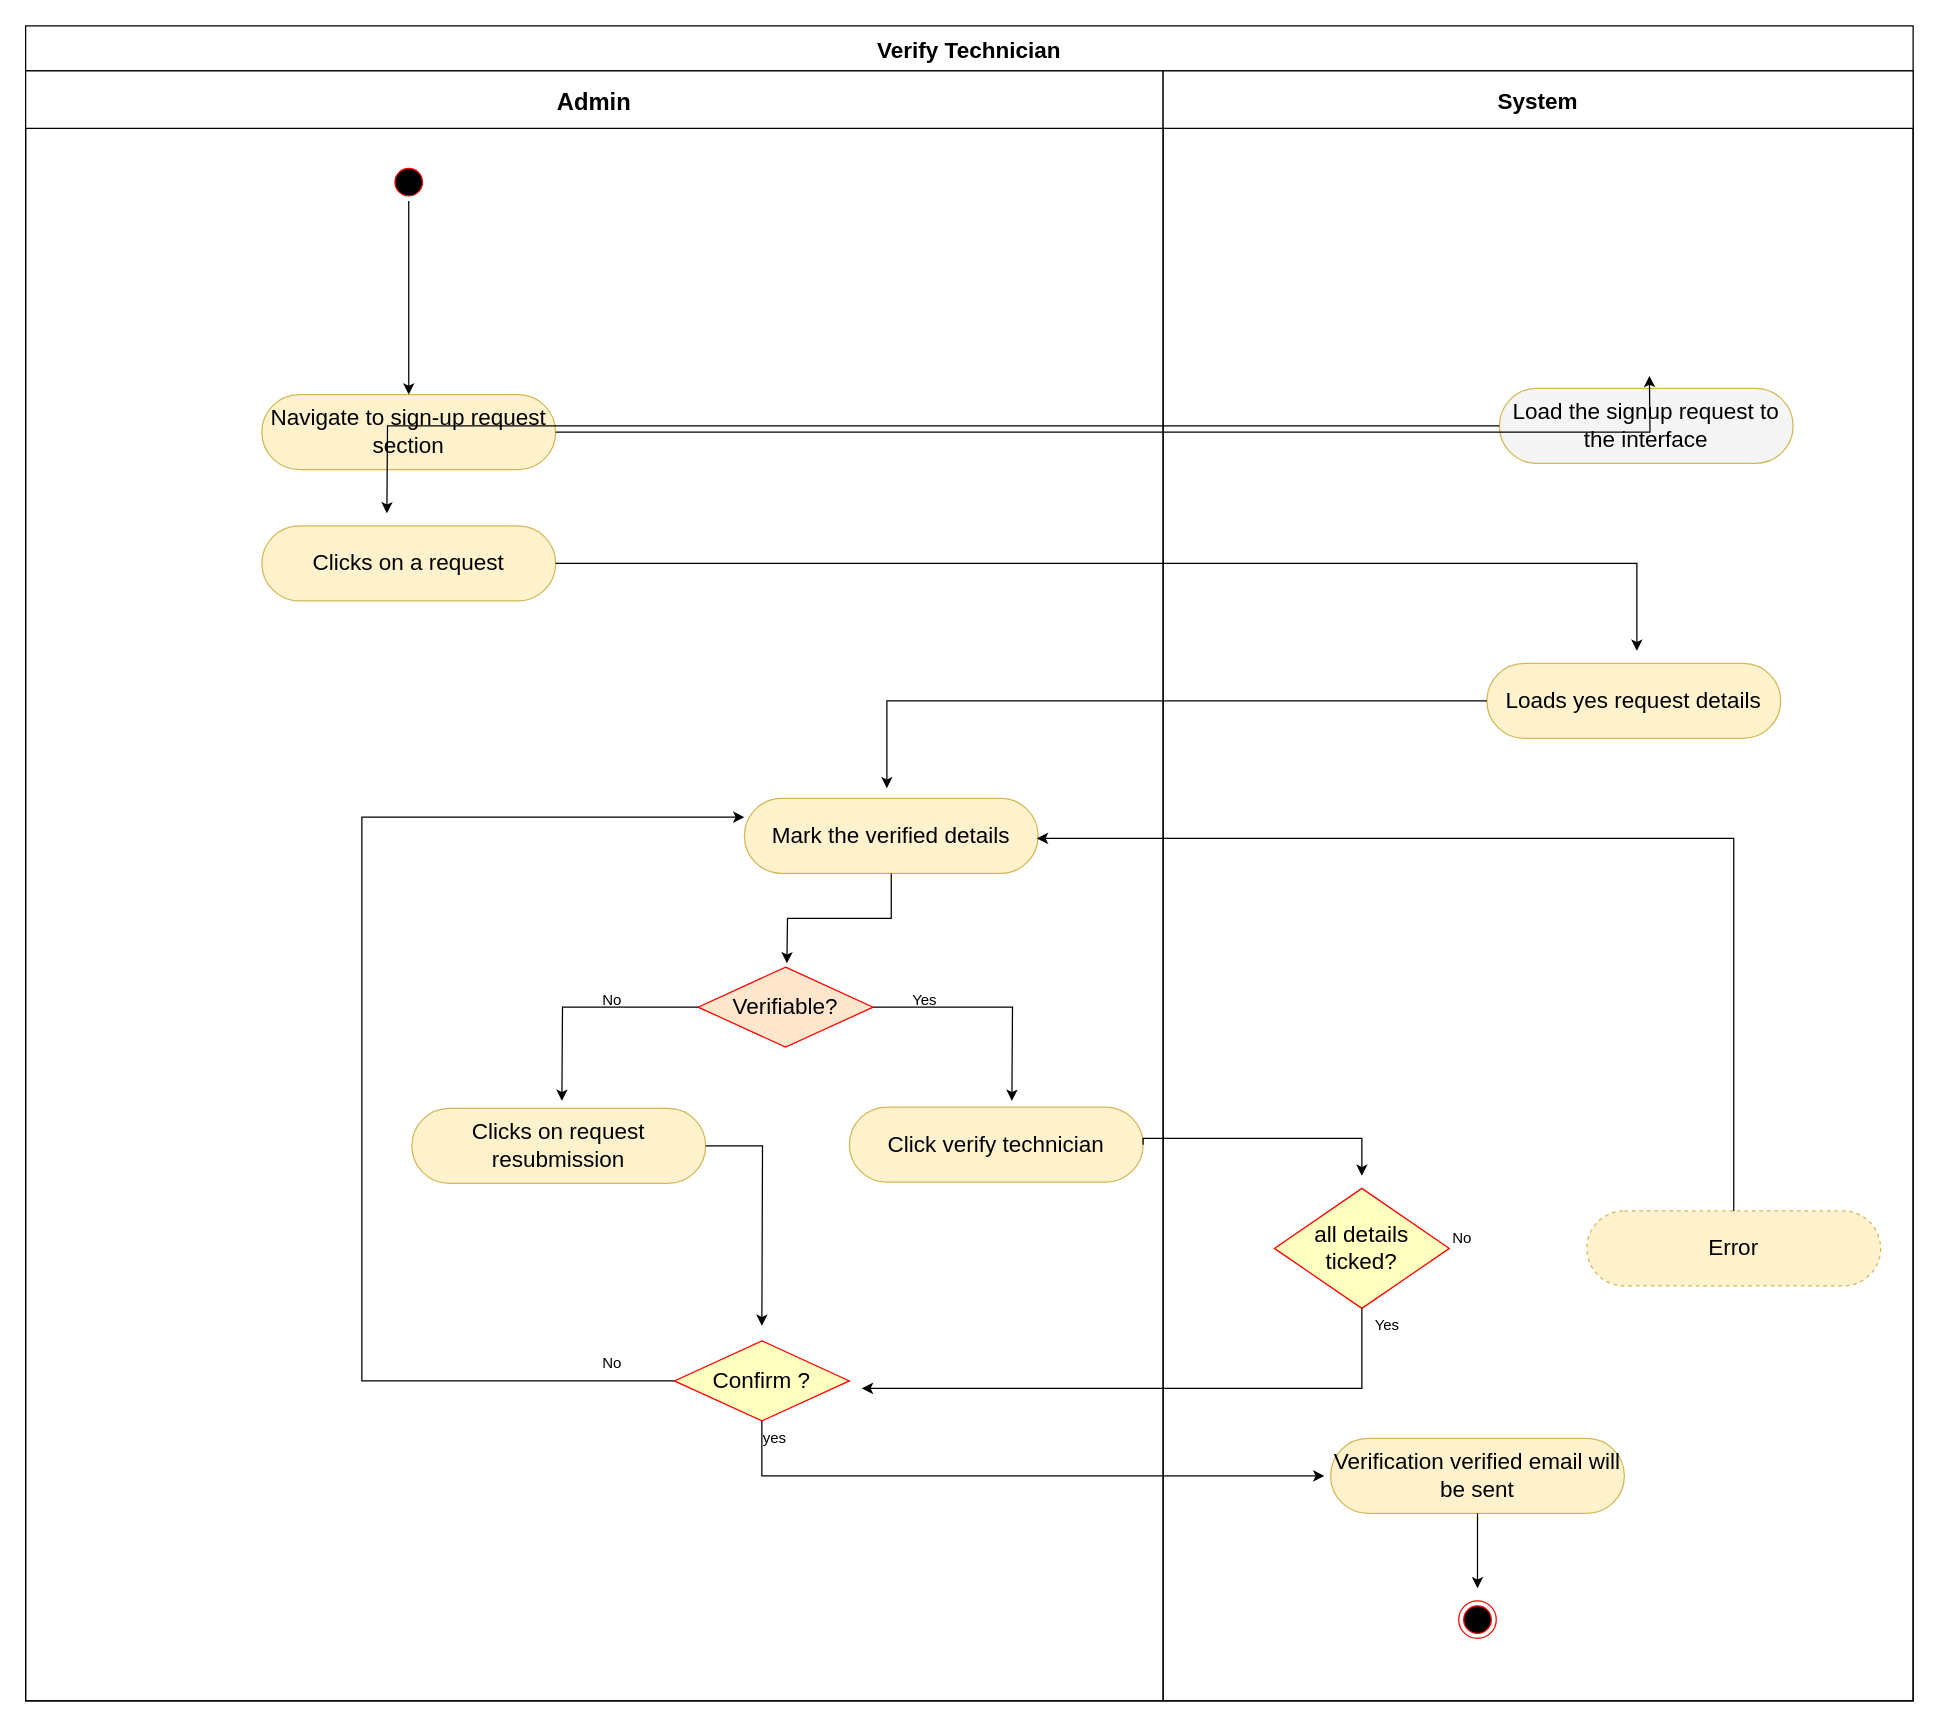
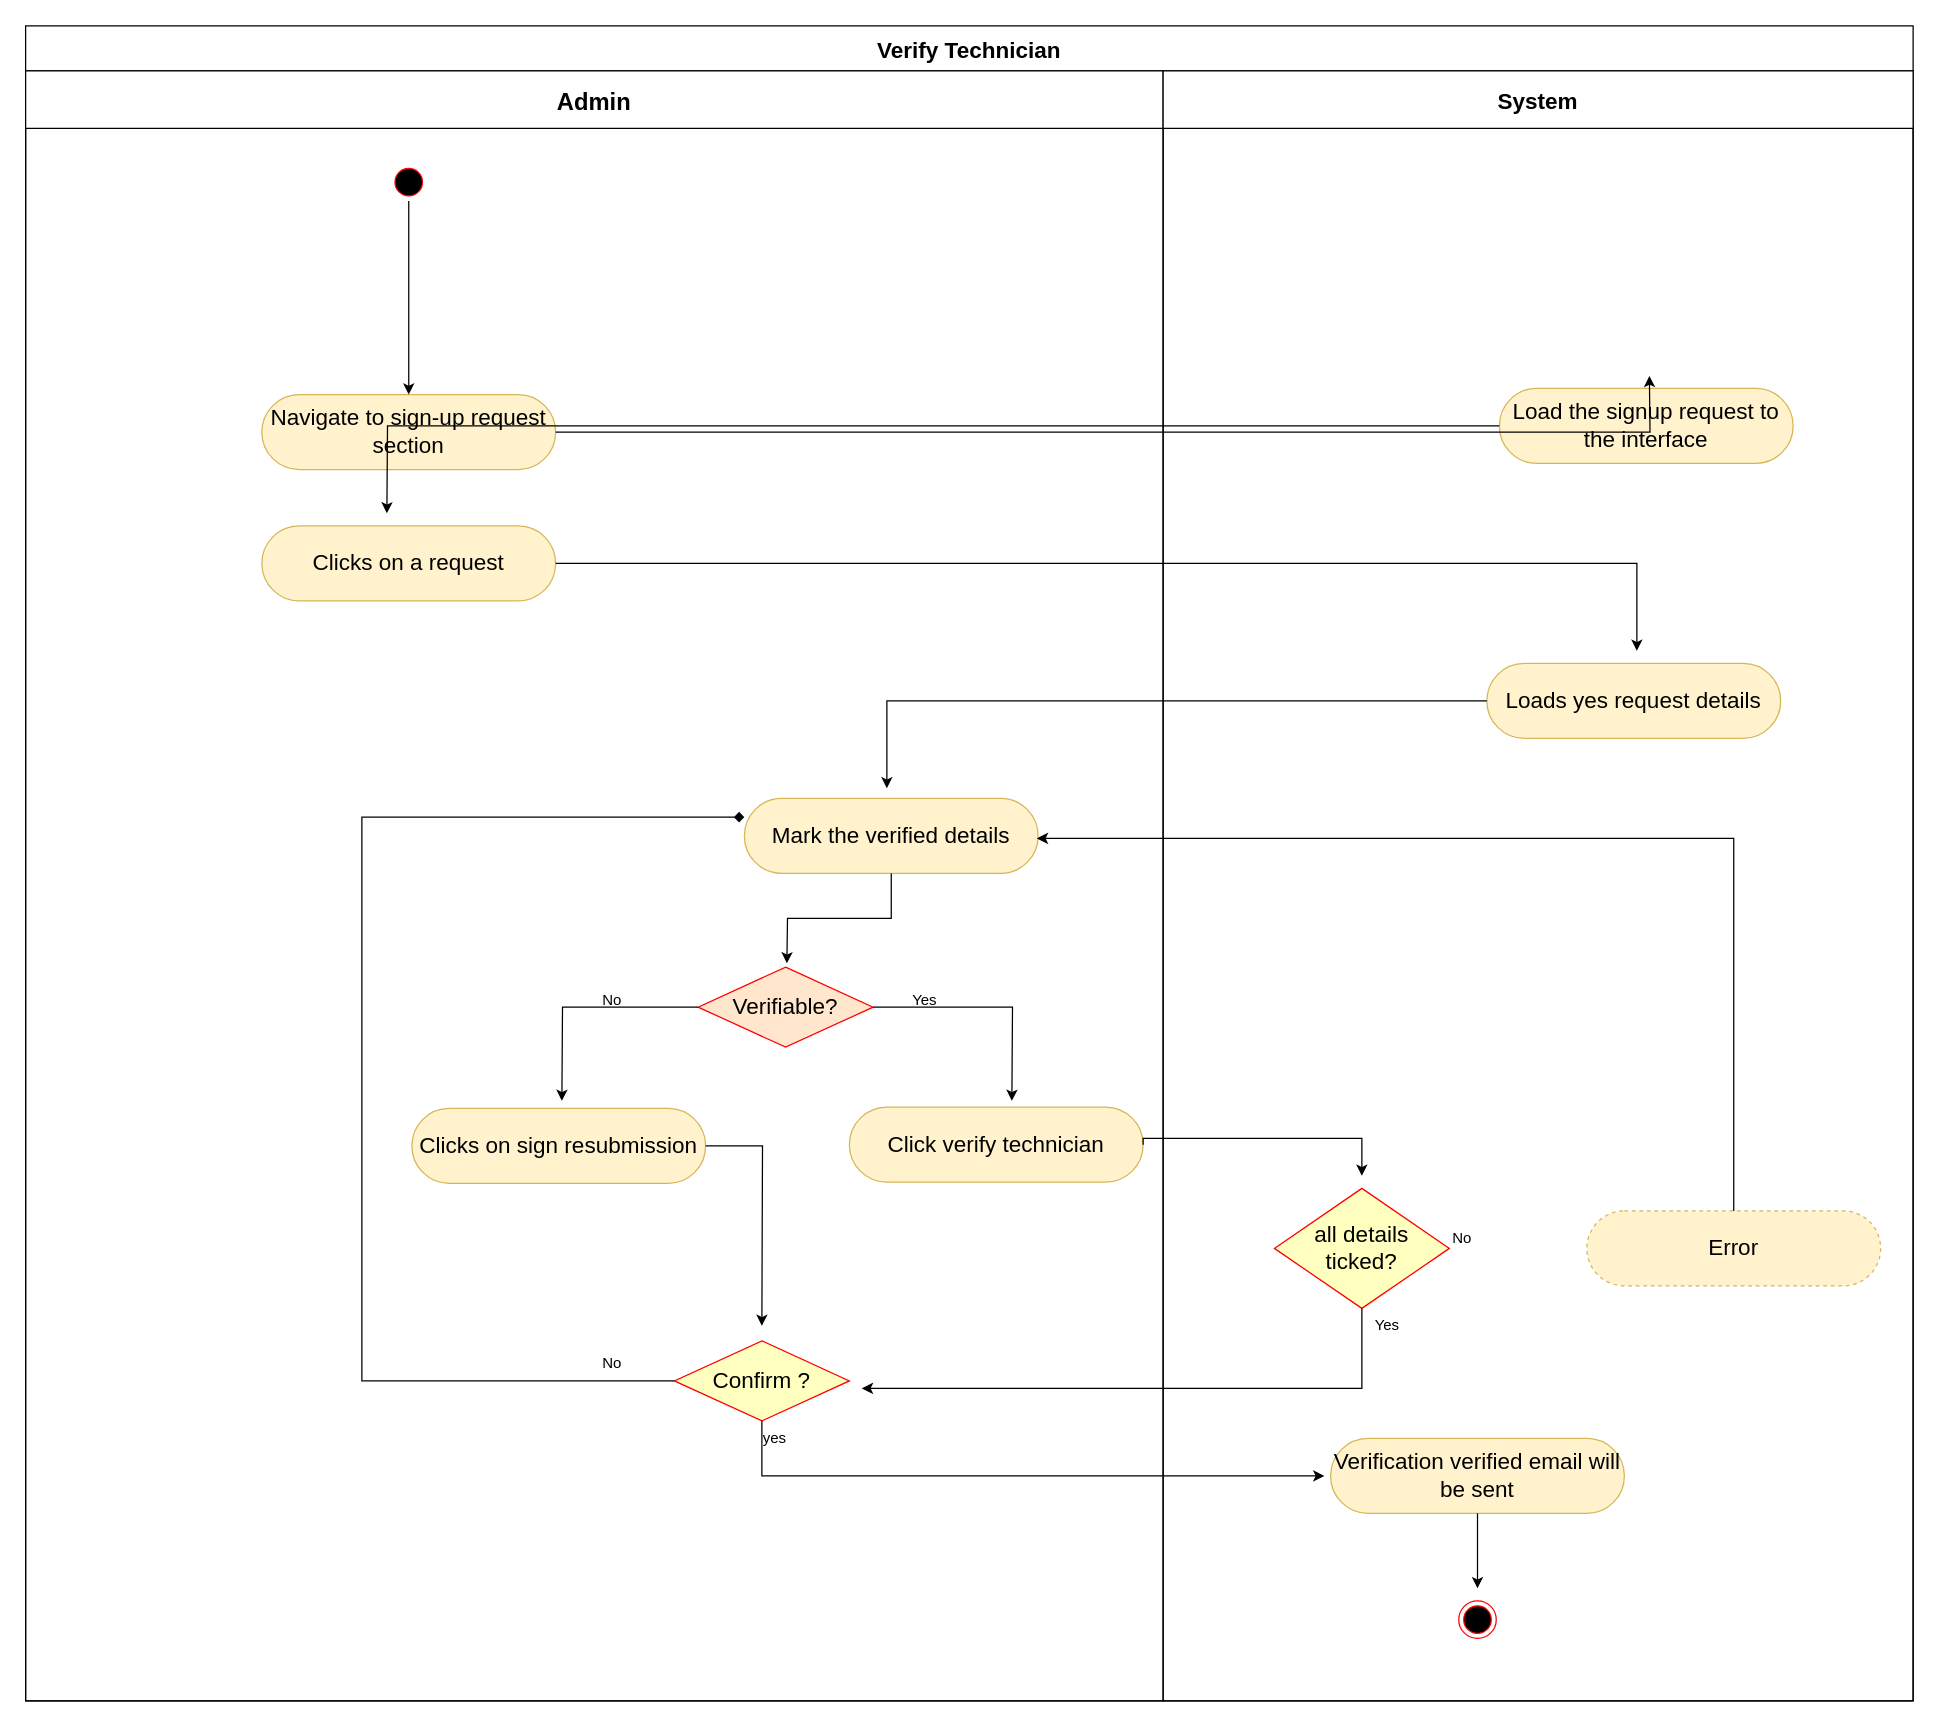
node "Load the signup request to the interface": fillcolor #f5f5f5 -> #fff2cc
edge "Confirm ?" -> "Mark the verified details": arrowhead classic -> diamond
node "Clicks on request resubmission": label "Clicks on request resubmission" -> "Clicks on sign resubmission"
